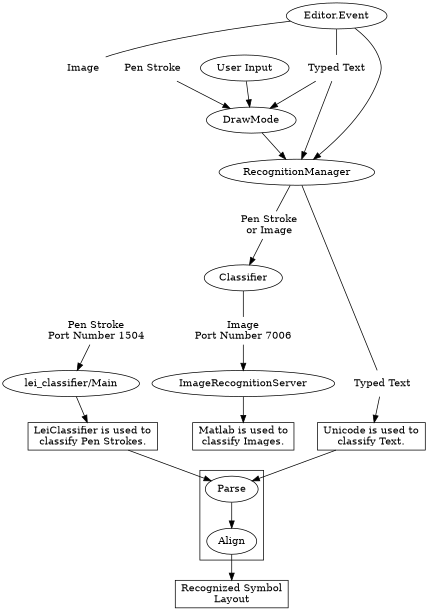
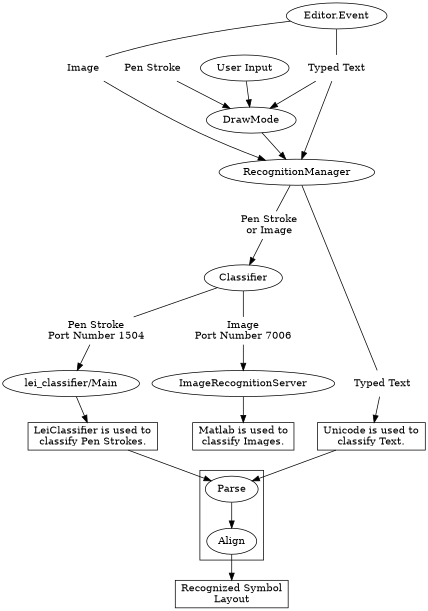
edge "Editor.Event" -> "RecognitionManager": now "Image" -> "RecognitionManager"
edge "Classifier" -- "Pen Stroke Port Number 1504": added
